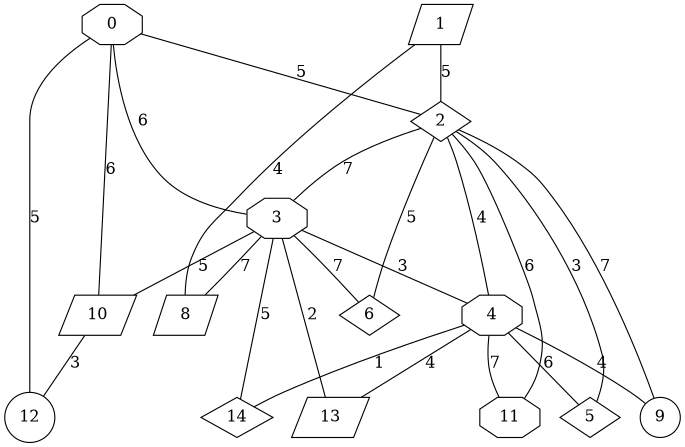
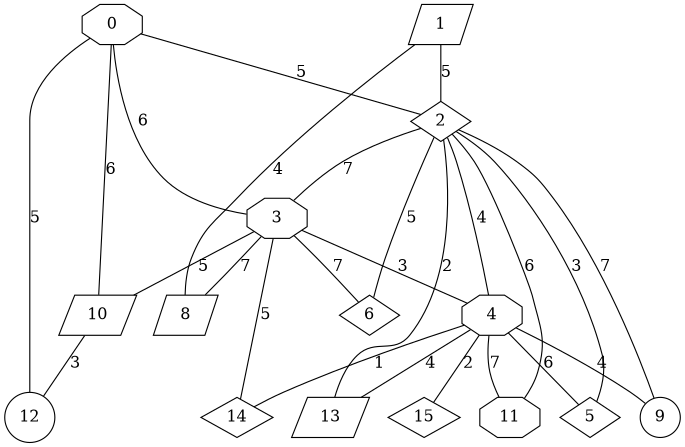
edge "3" -- "13": now "2" -- "13"
node "15": added
